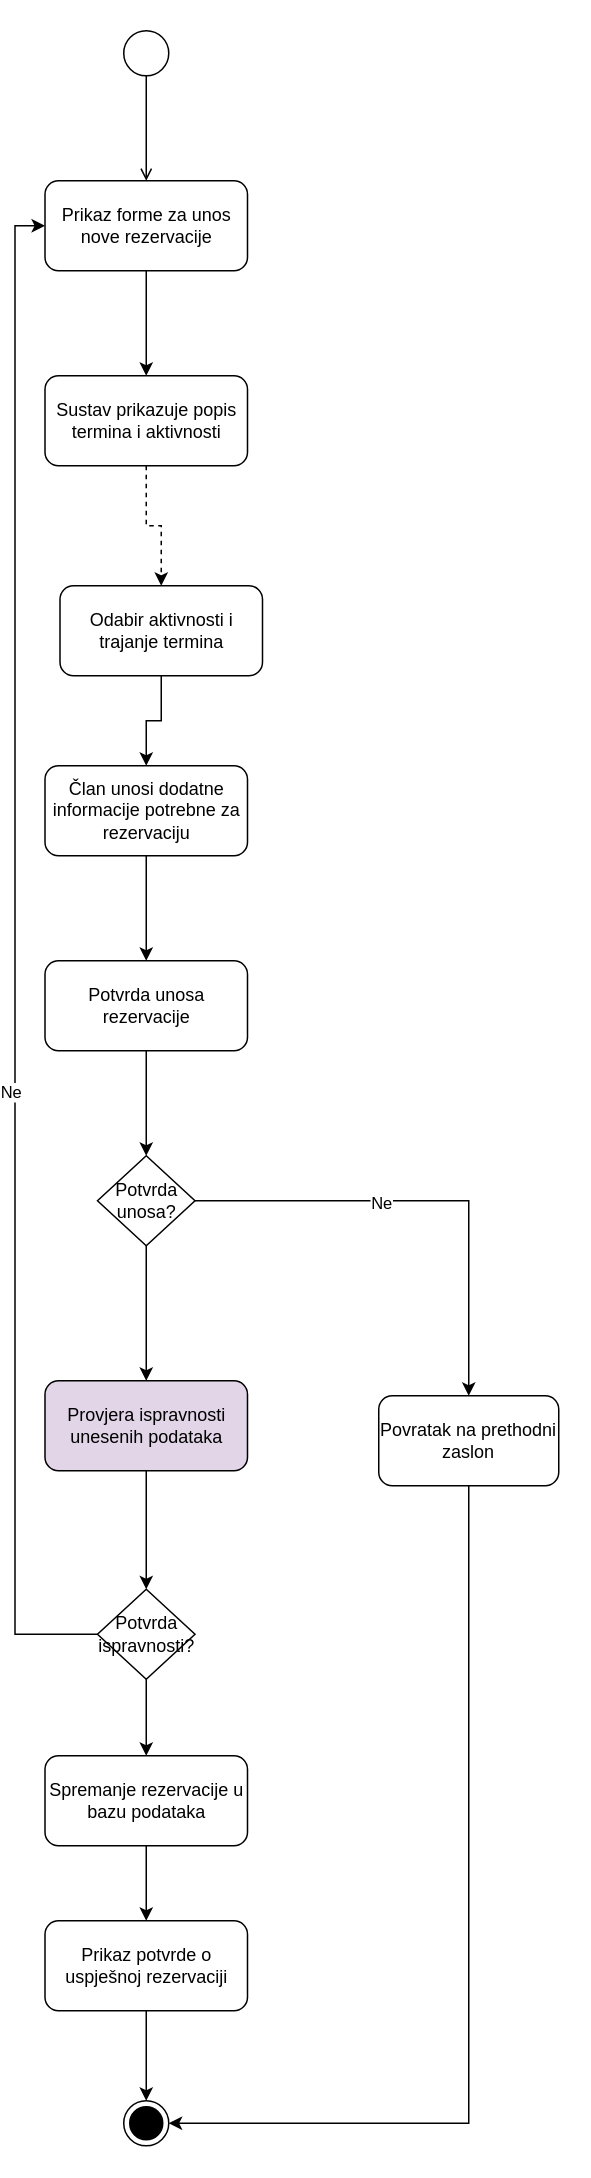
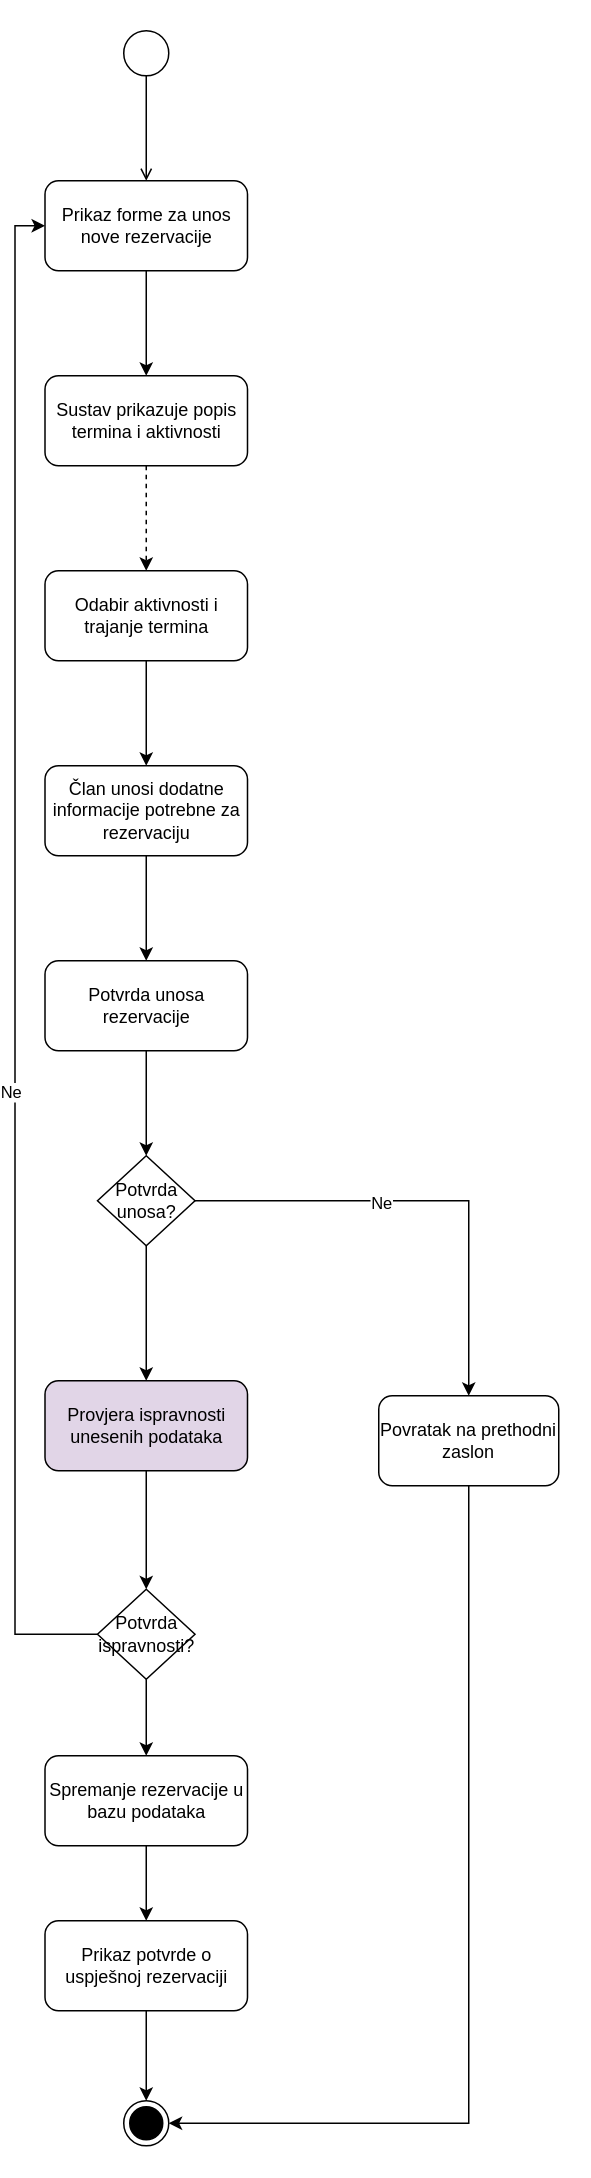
node "Odabir aktivnosti i trajanje termina": moved (161, 631) -> (146, 616)
